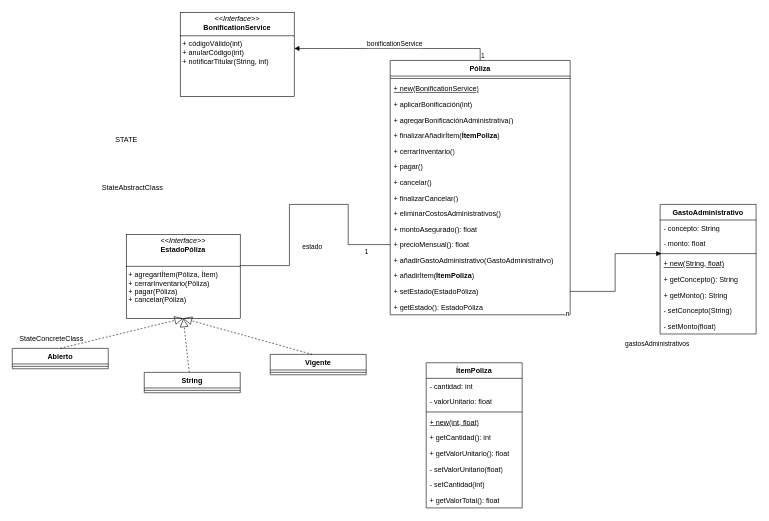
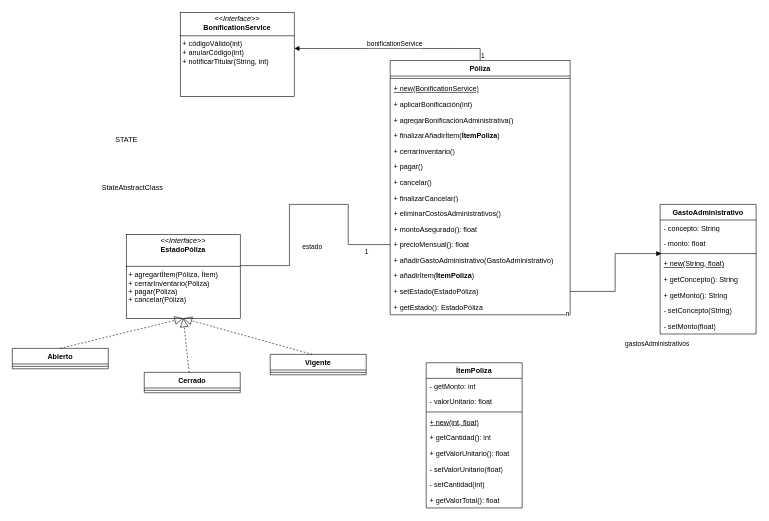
node "StateConcreteClass": removed
node "String": label "String" -> "Cerrado"
node "- cantidad: int": label "- cantidad: int" -> "- getMonto: int"
